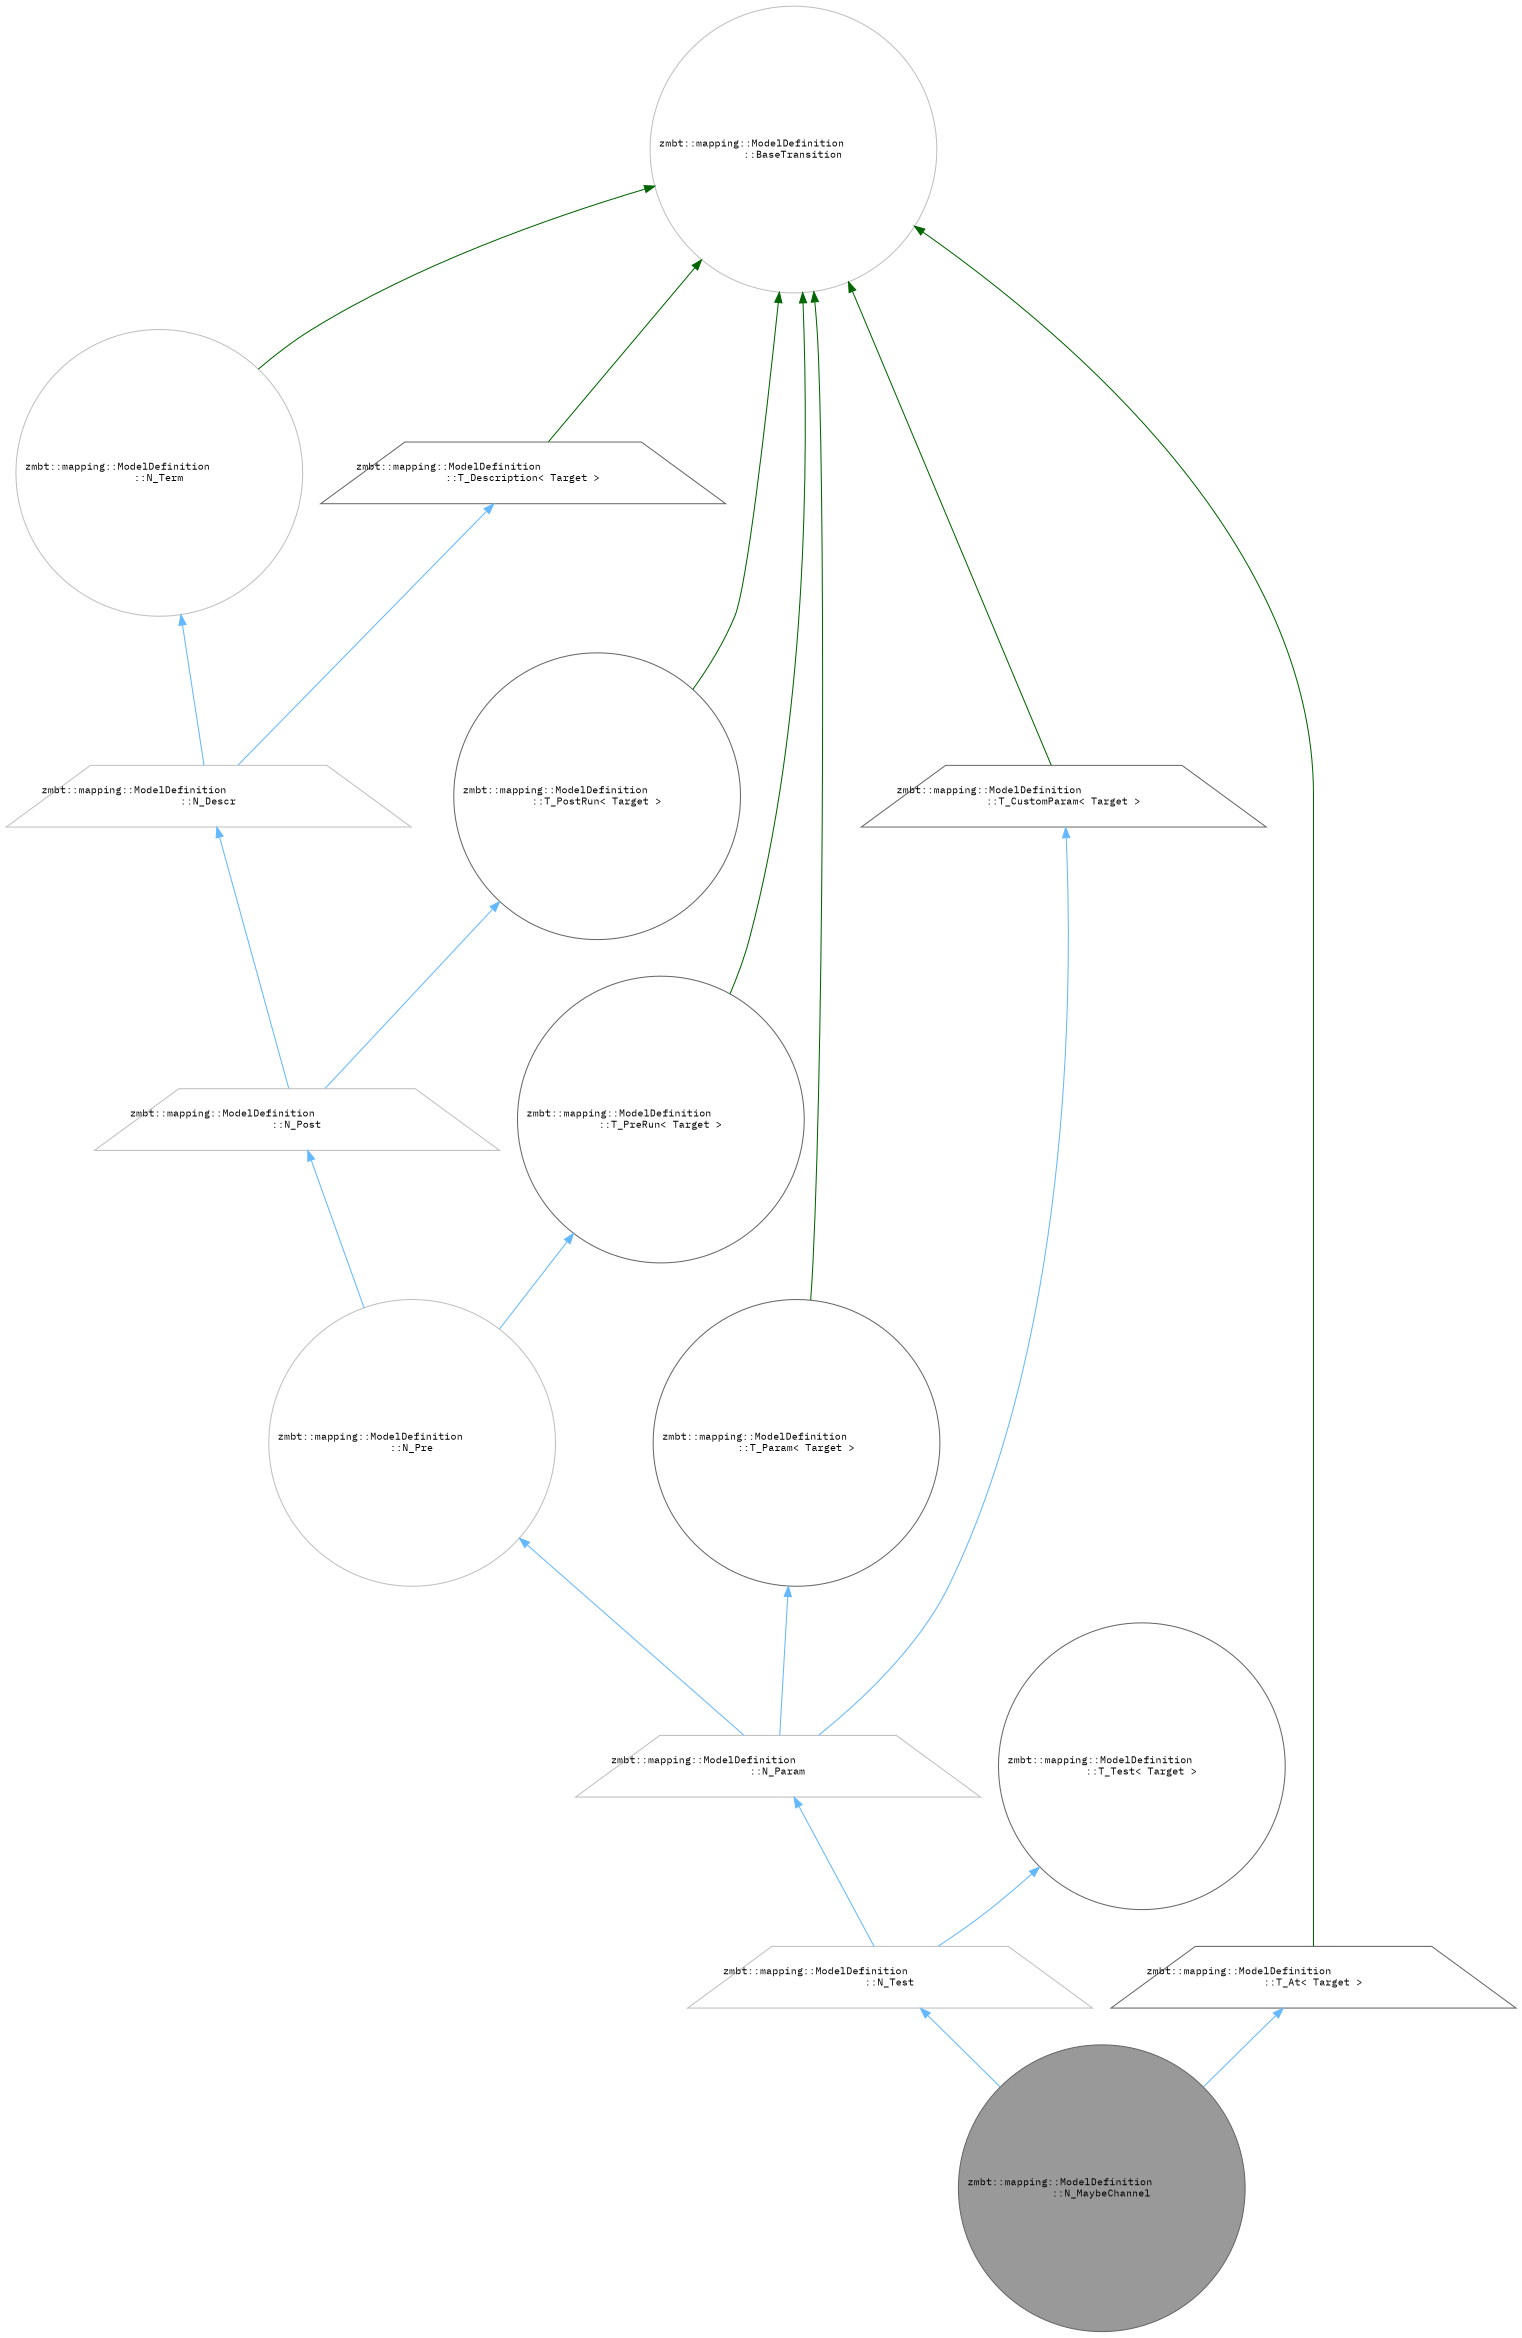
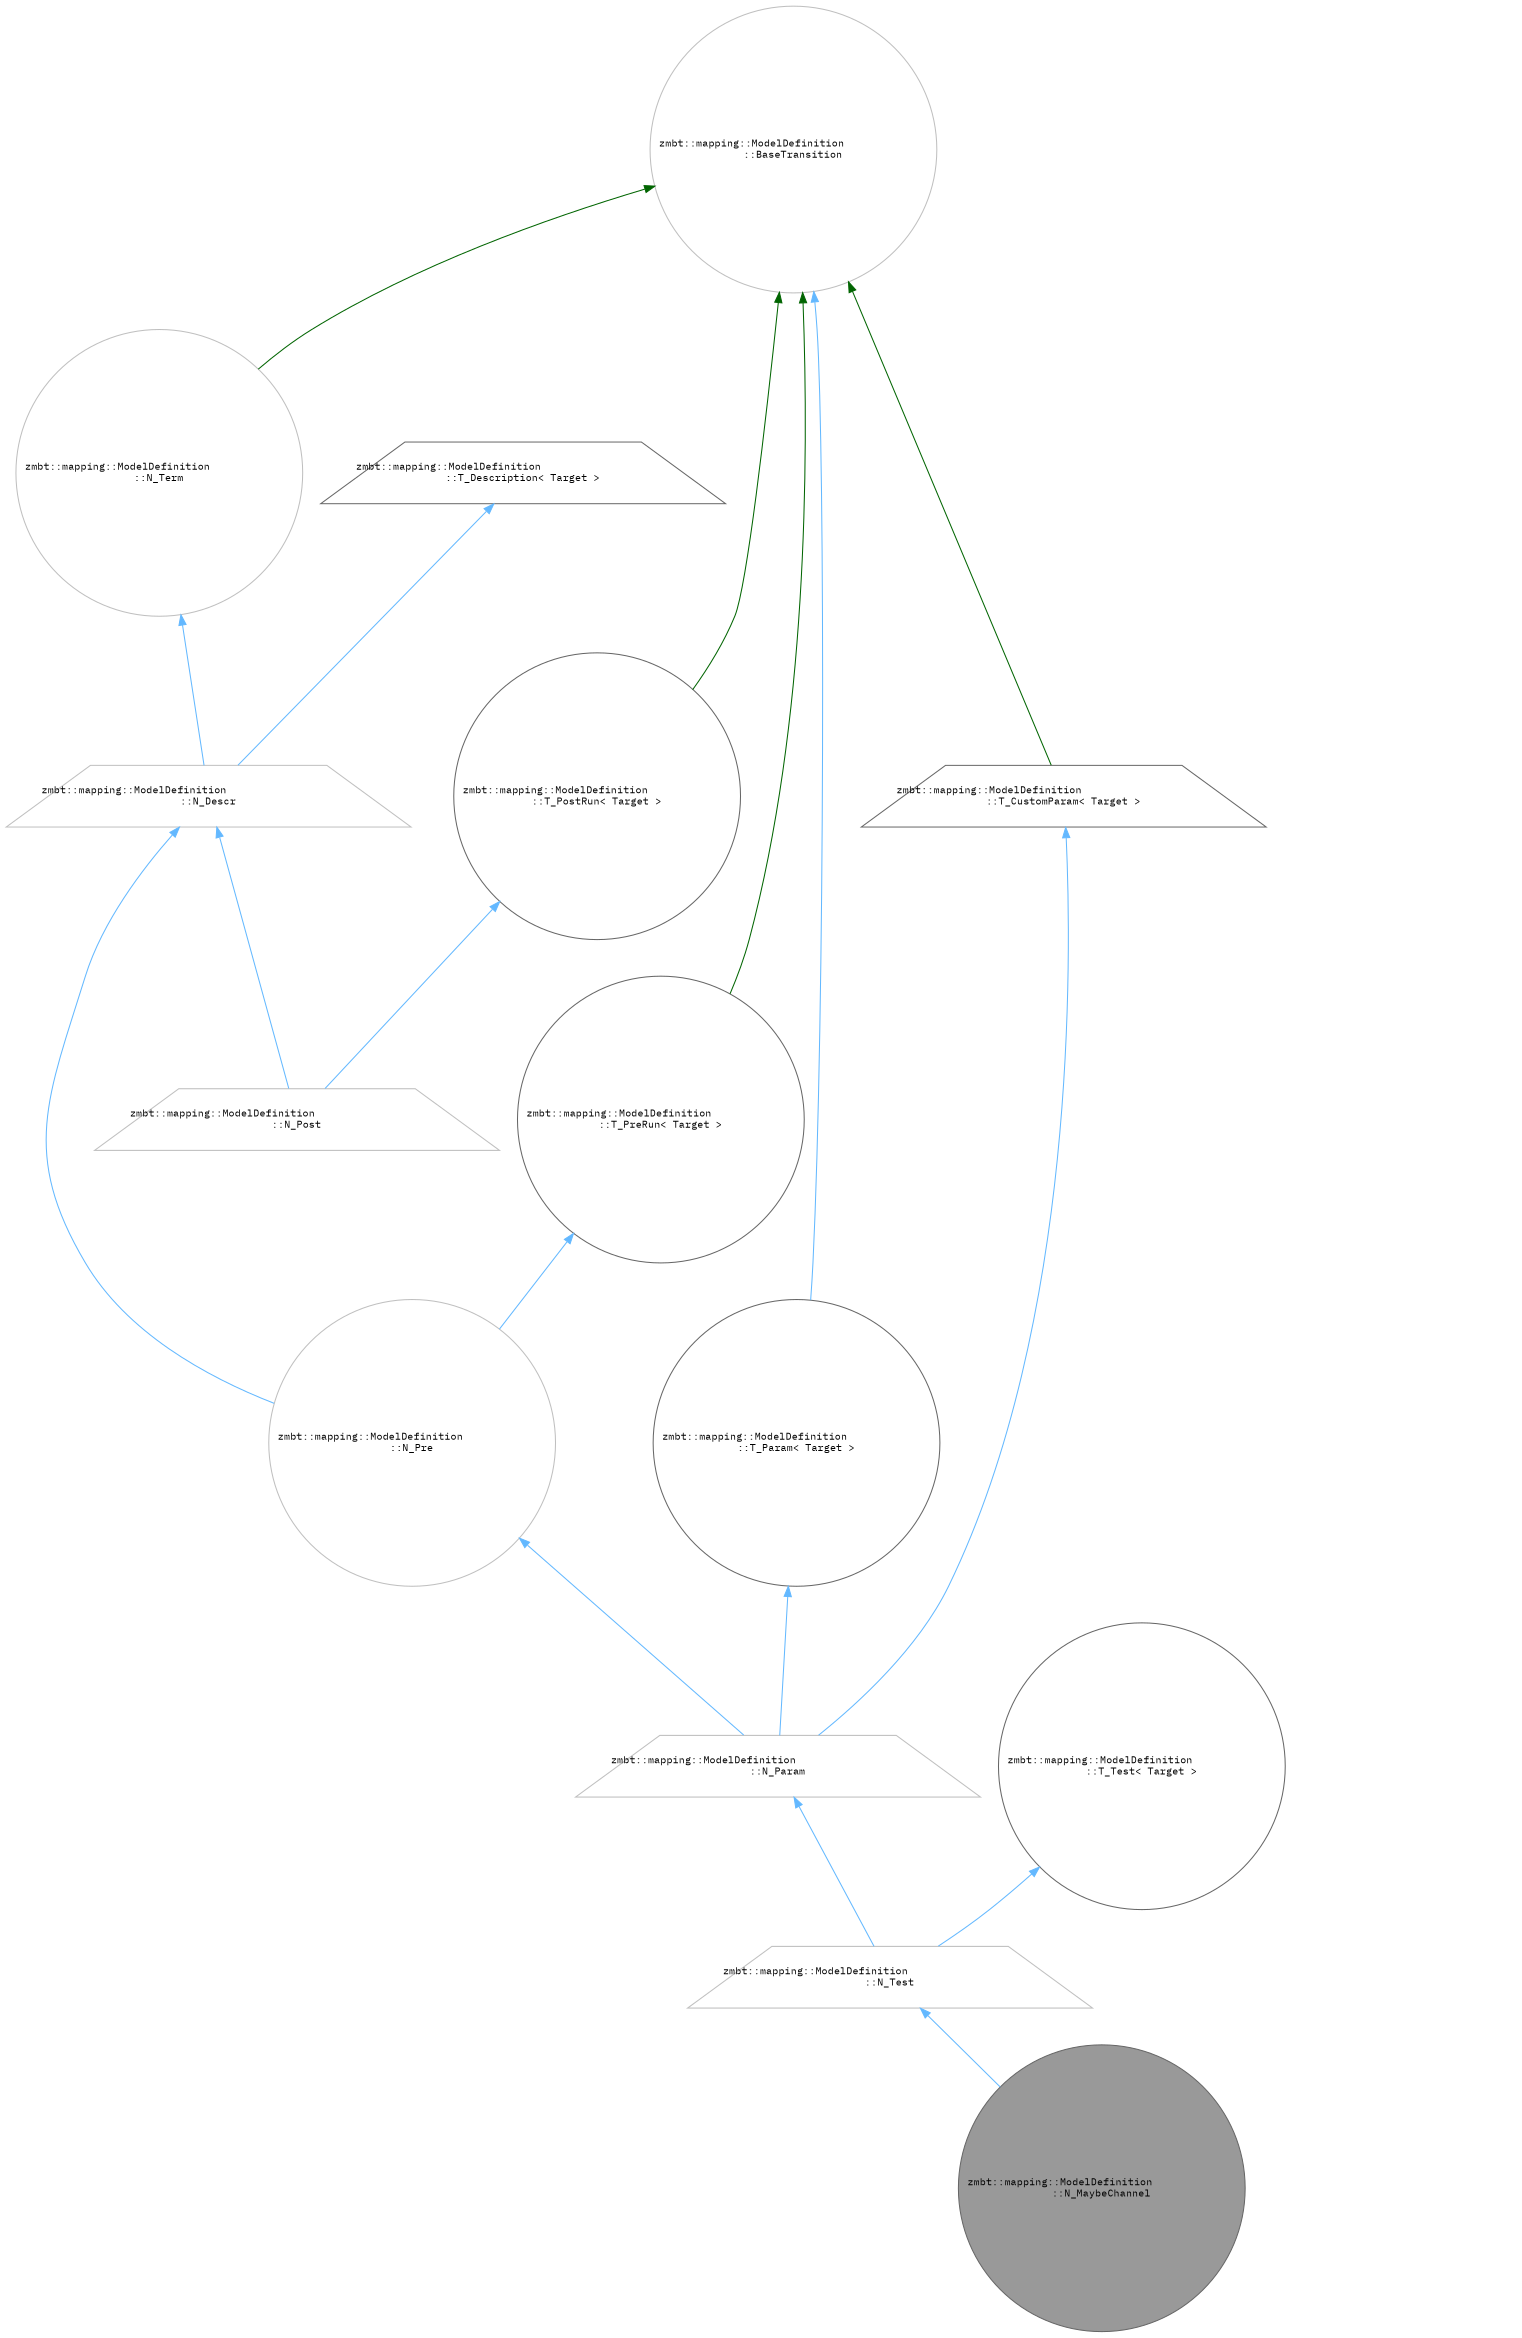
edge "zmbt::mapping::ModelDefinition ::T_Description< Target >" -> "zmbt::mapping::ModelDefinition ::BaseTransition": removed
edge "zmbt::mapping::ModelDefinition ::T_Param< Target >" -> "zmbt::mapping::ModelDefinition ::BaseTransition": color darkgreen -> steelblue1
edge "zmbt::mapping::ModelDefinition ::N_Pre" -> "zmbt::mapping::ModelDefinition ::N_Post": now "zmbt::mapping::ModelDefinition ::N_Pre" -> "zmbt::mapping::ModelDefinition ::N_Descr"
node "zmbt::mapping::ModelDefinition ::T_At< Target >": removed
